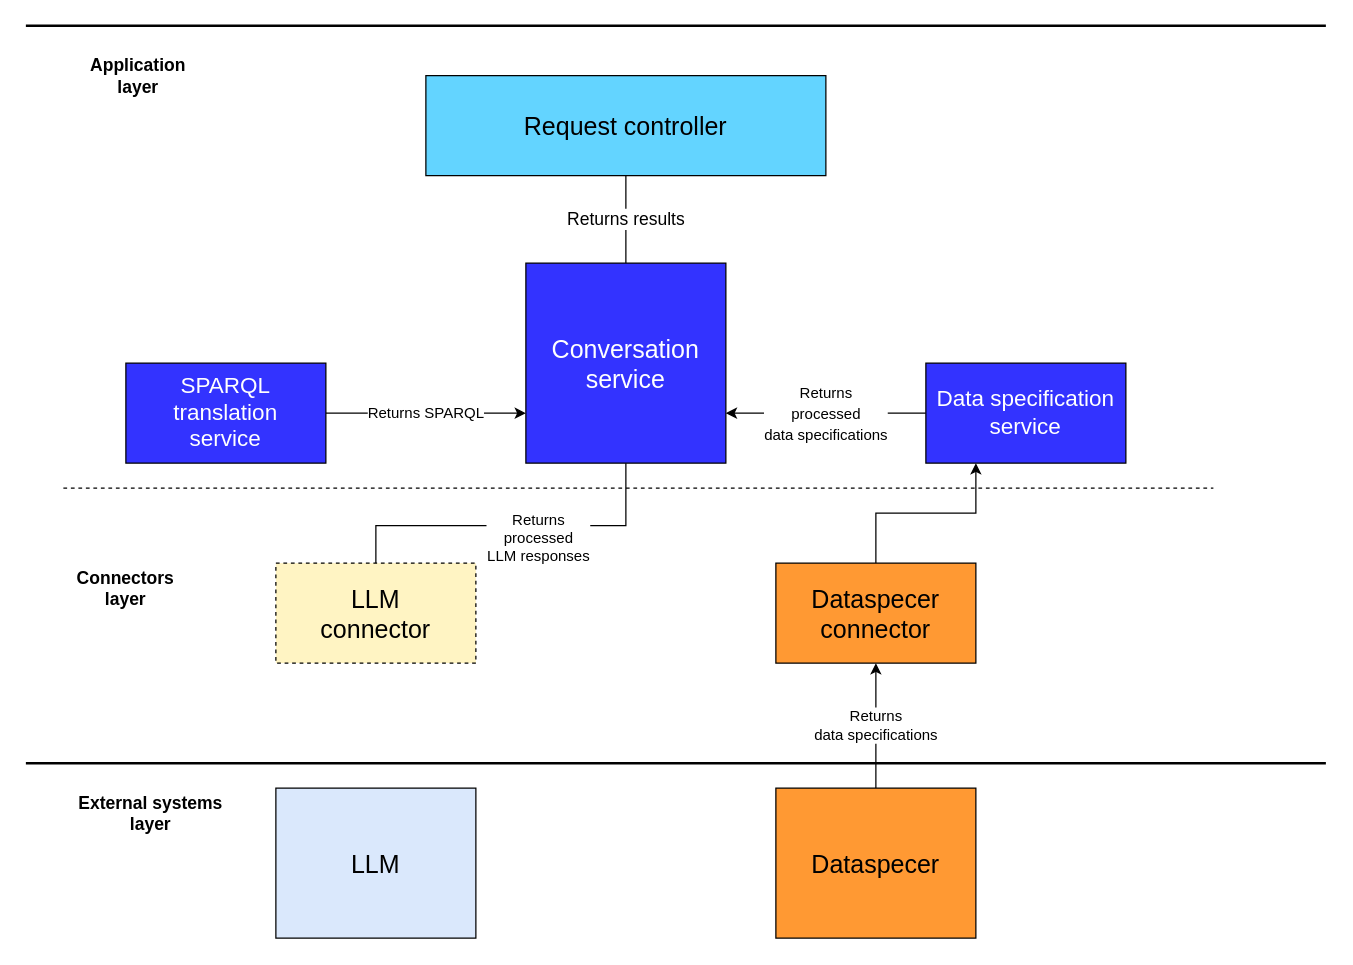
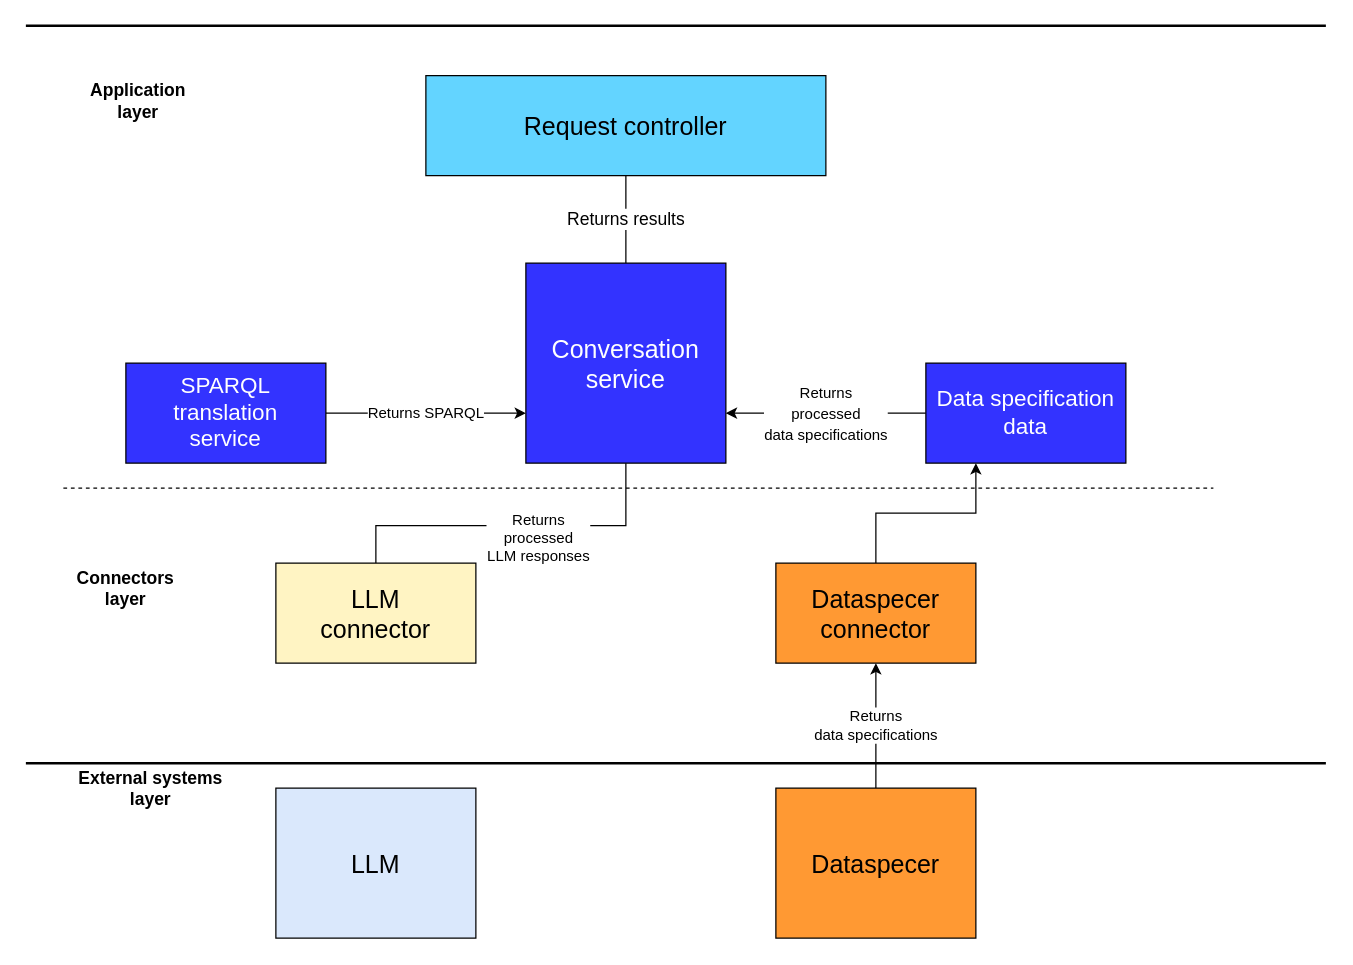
node "Application layer": moved (138, 76) -> (138, 101)
node "Data specification service": label "Data specification service" -> "Data specification data"
node "LLM connector": style dashed -> solid
node "External systems layer": moved (151, 813) -> (151, 788)
